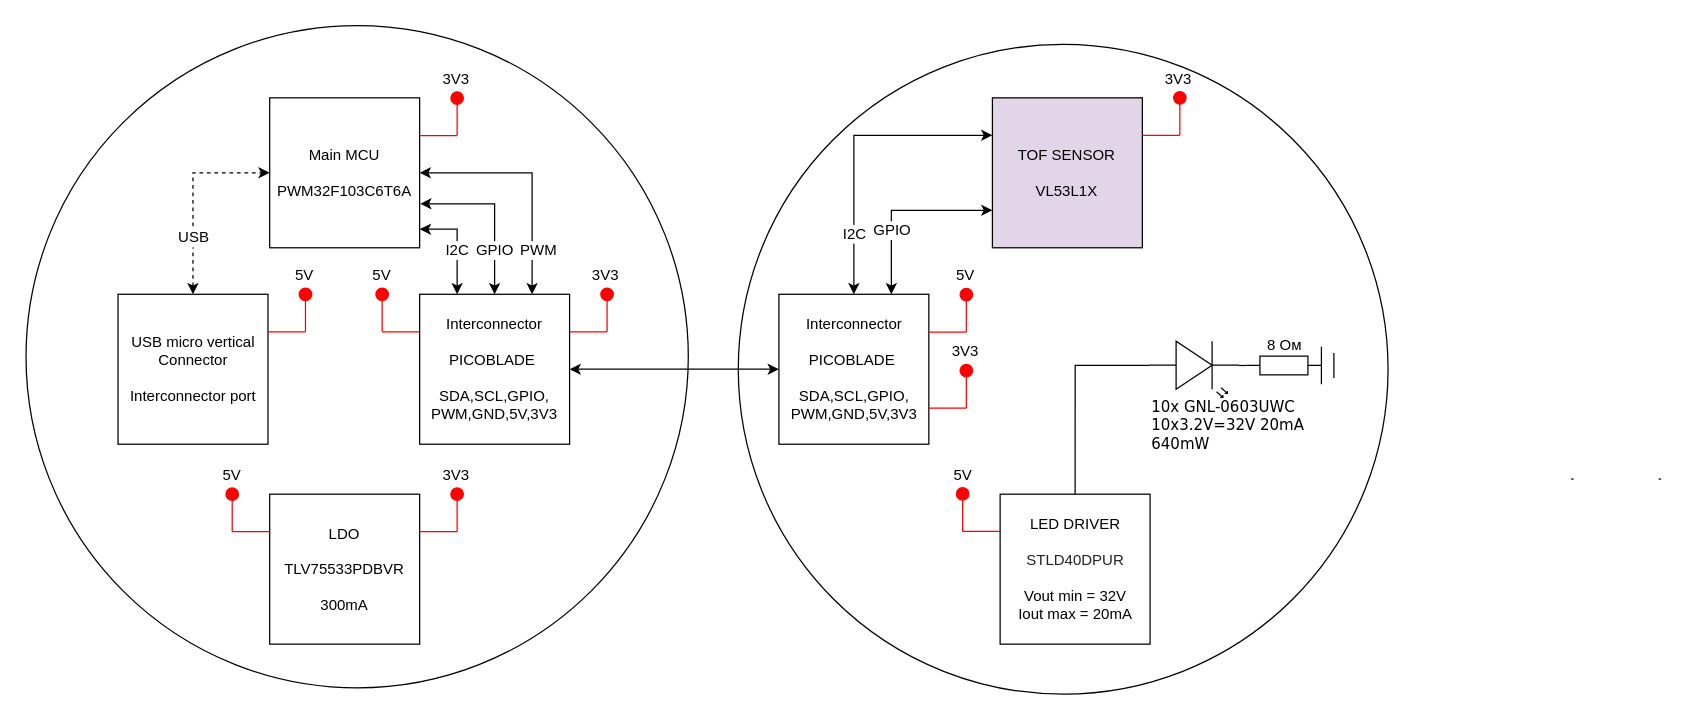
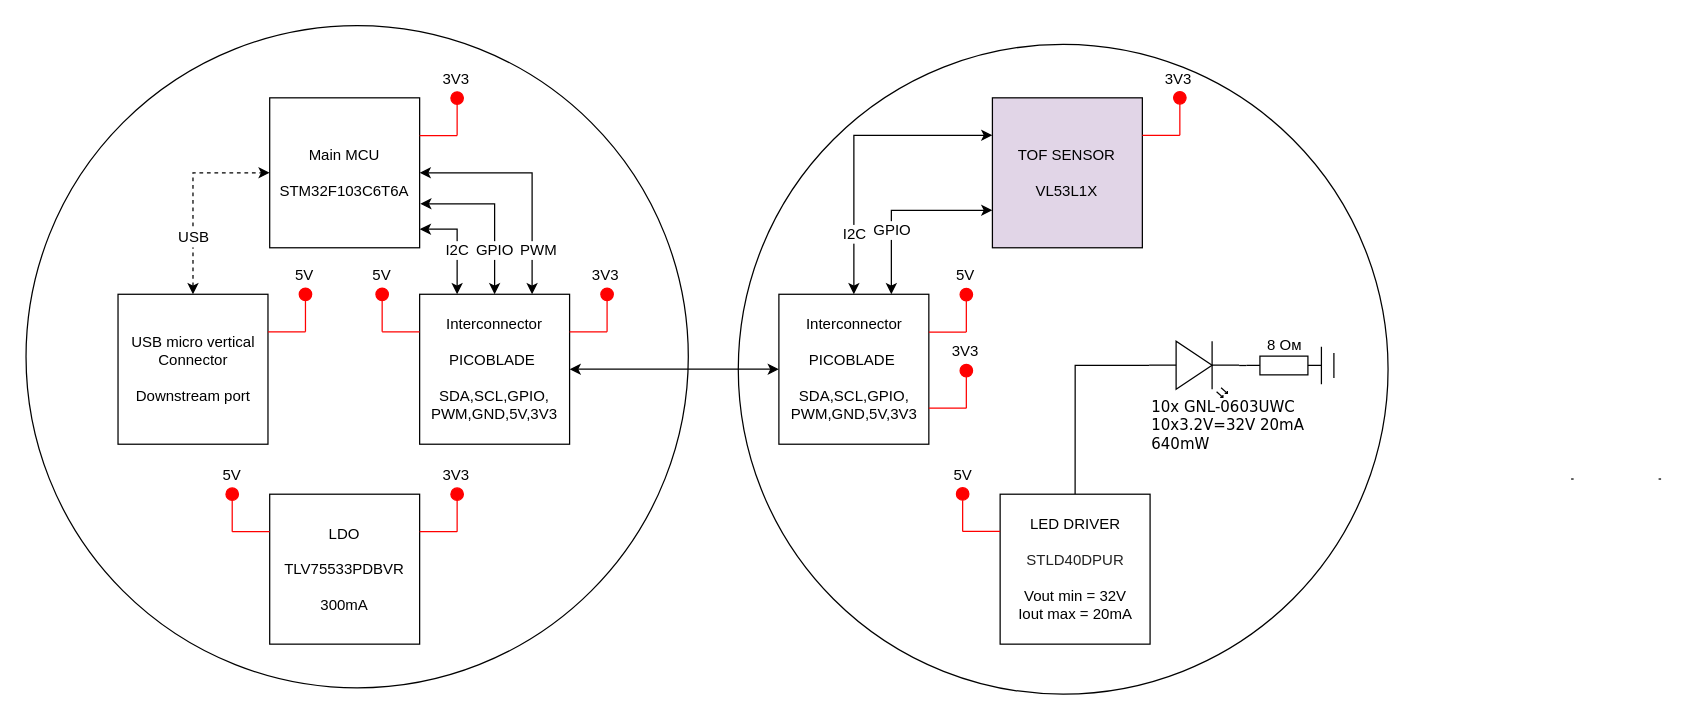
node "Main MCU PWM32F103C6T6A": label "Main MCU PWM32F103C6T6A" -> "Main MCU STM32F103C6T6A"
node "USB micro vertical Connector Interconnector port": label "USB micro vertical Connector Interconnector port" -> "USB micro vertical Connector Downstream port"
